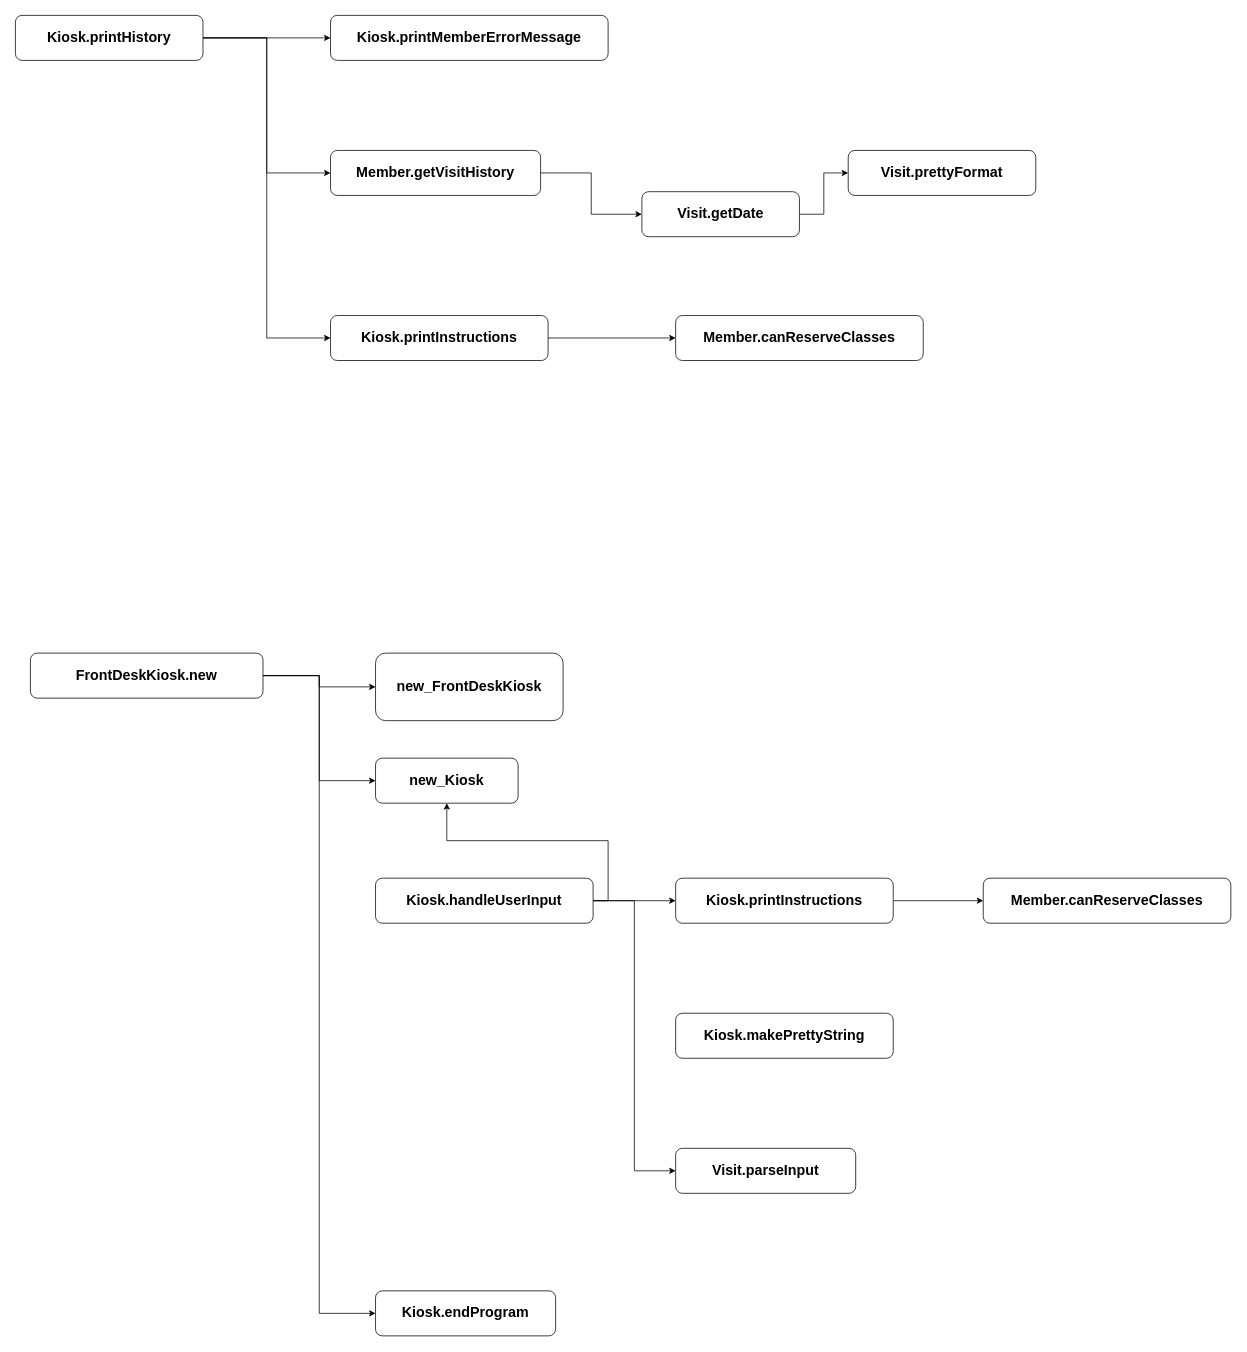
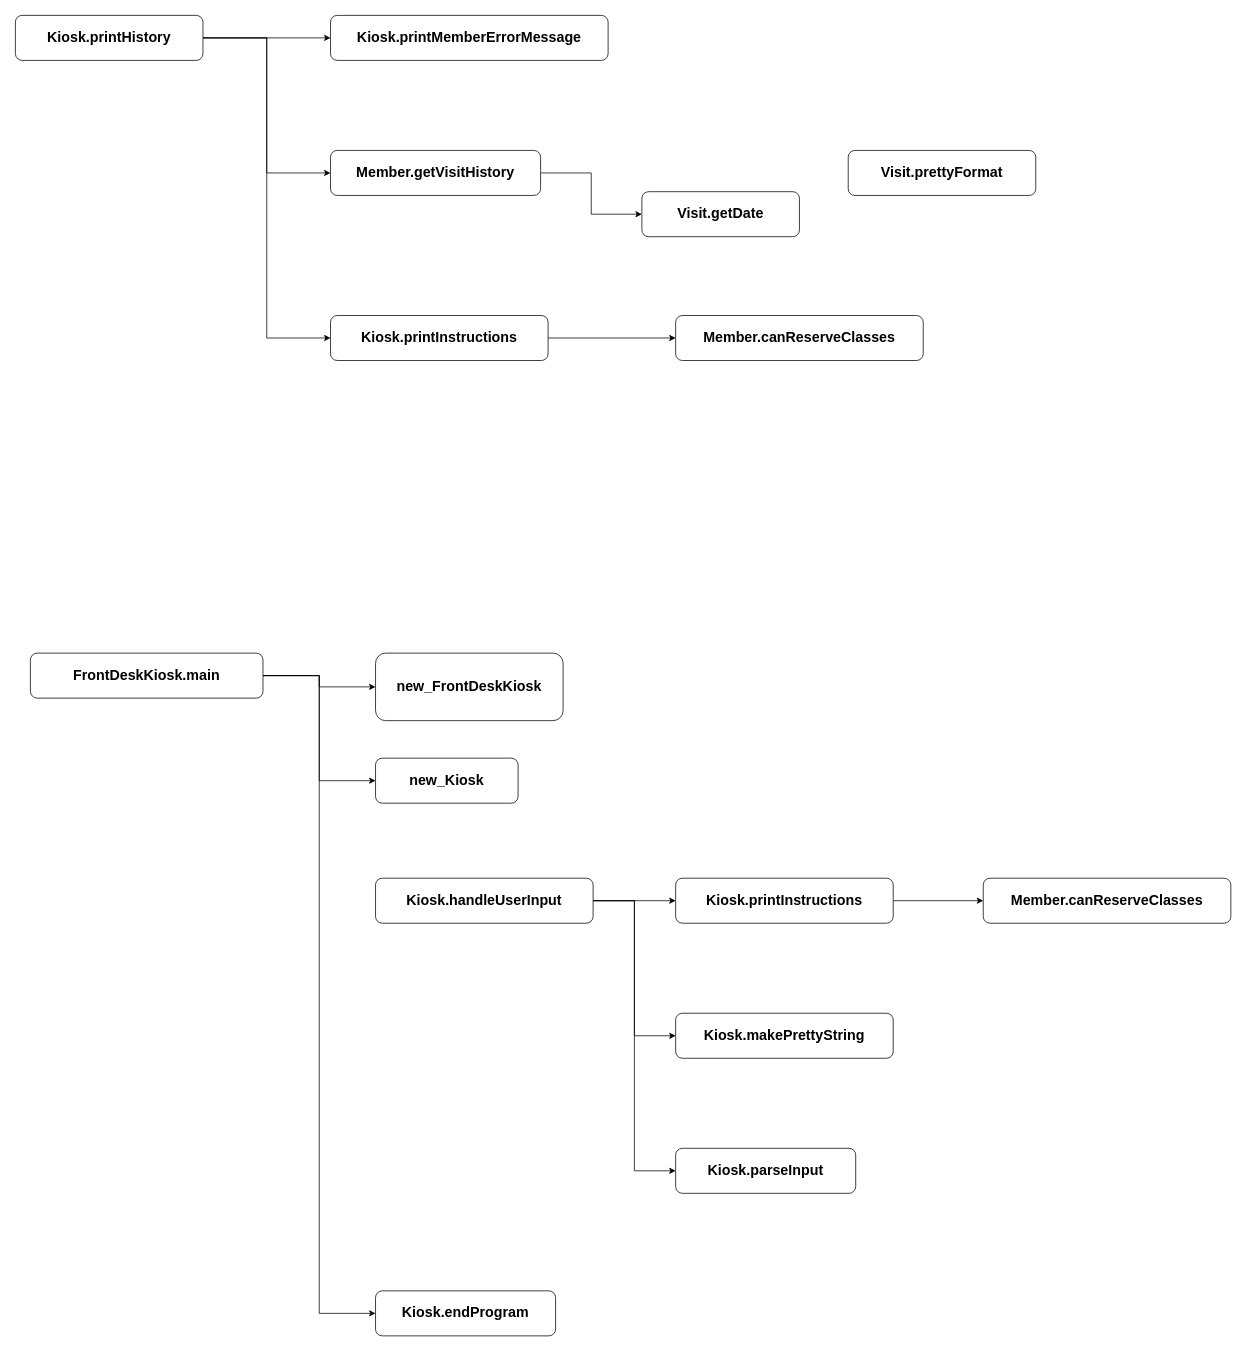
edge "Visit.getDate" -> "Visit.prettyFormat": removed
node "FrontDeskKiosk.new": label "FrontDeskKiosk.new" -> "FrontDeskKiosk.main"
edge "Kiosk.handleUserInput" -> "new_Kiosk": now "Kiosk.handleUserInput" -> "Kiosk.makePrettyString"
node "Visit.parseInput": label "Visit.parseInput" -> "Kiosk.parseInput"
